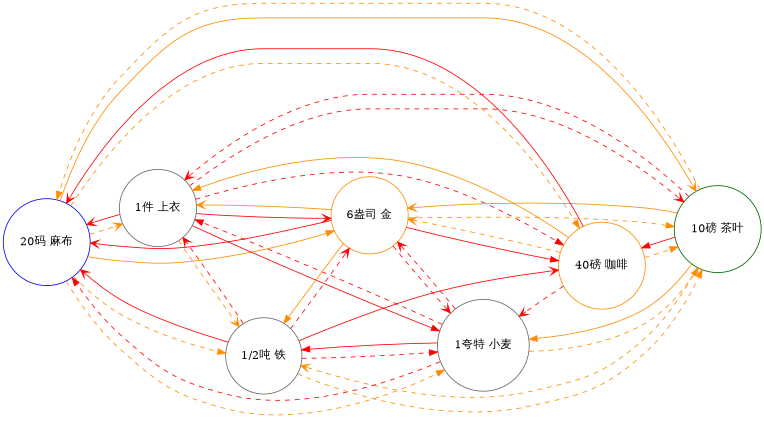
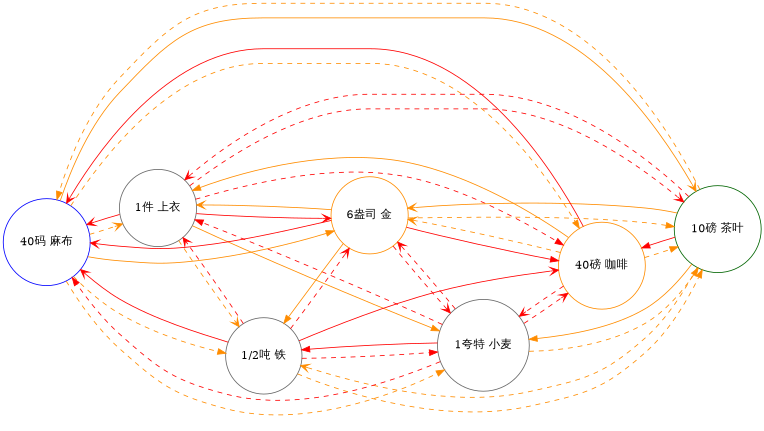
node "20码 麻布": label "20码 麻布" -> "40码 麻布"
edge "1件 上衣" -> "1夸特 小麦": color red -> darkorange
edge "1夸特 小麦" -> "40磅 咖啡": added
